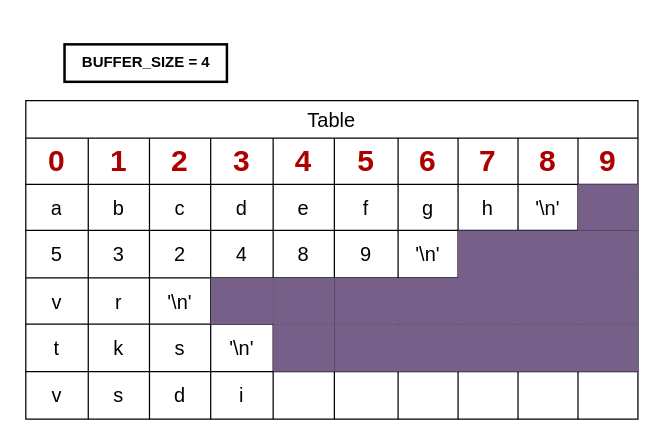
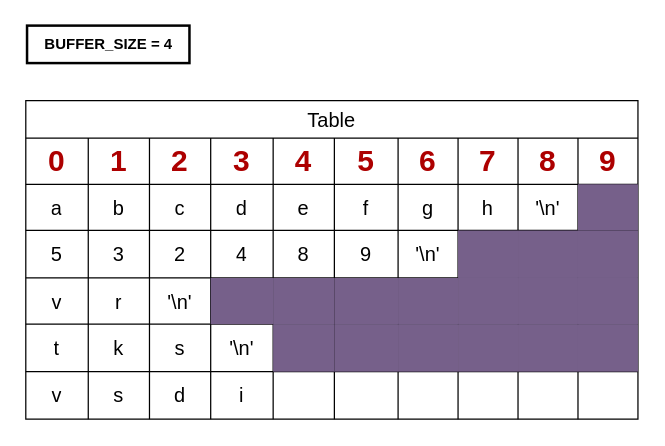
node "BUFFER_SIZE = 4": moved (146, 63) -> (108, 44)
